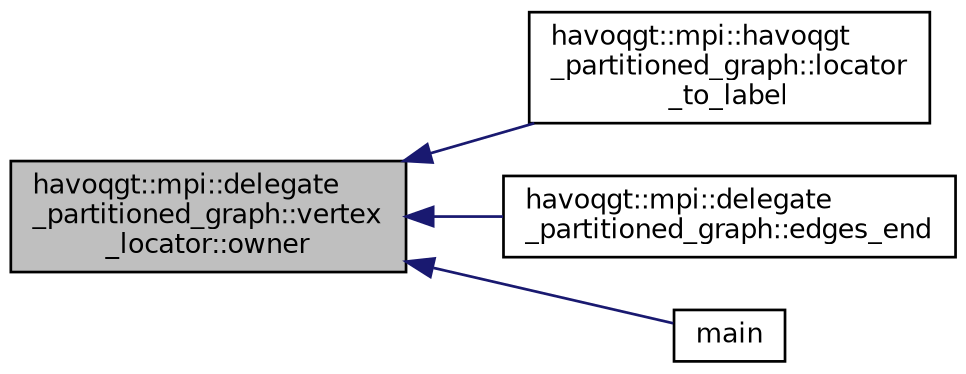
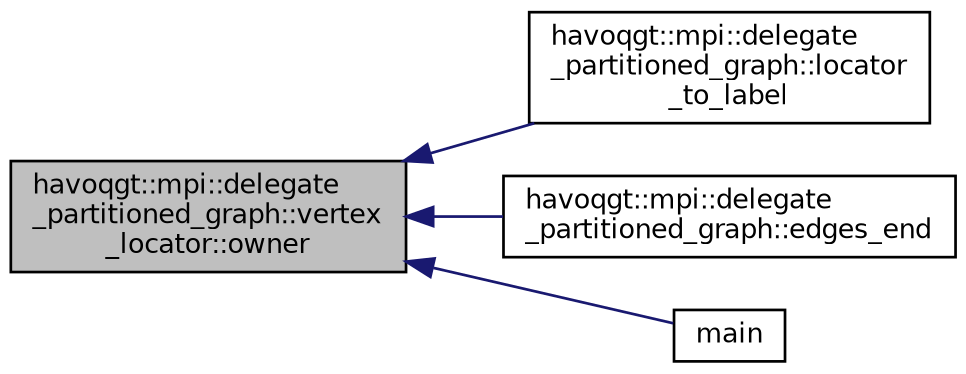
node "havoqgt::mpi::havoqgt _partitioned_graph::locator _to_label": label "havoqgt::mpi::havoqgt _partitioned_graph::locator _to_label" -> "havoqgt::mpi::delegate _partitioned_graph::locator _to_label"
